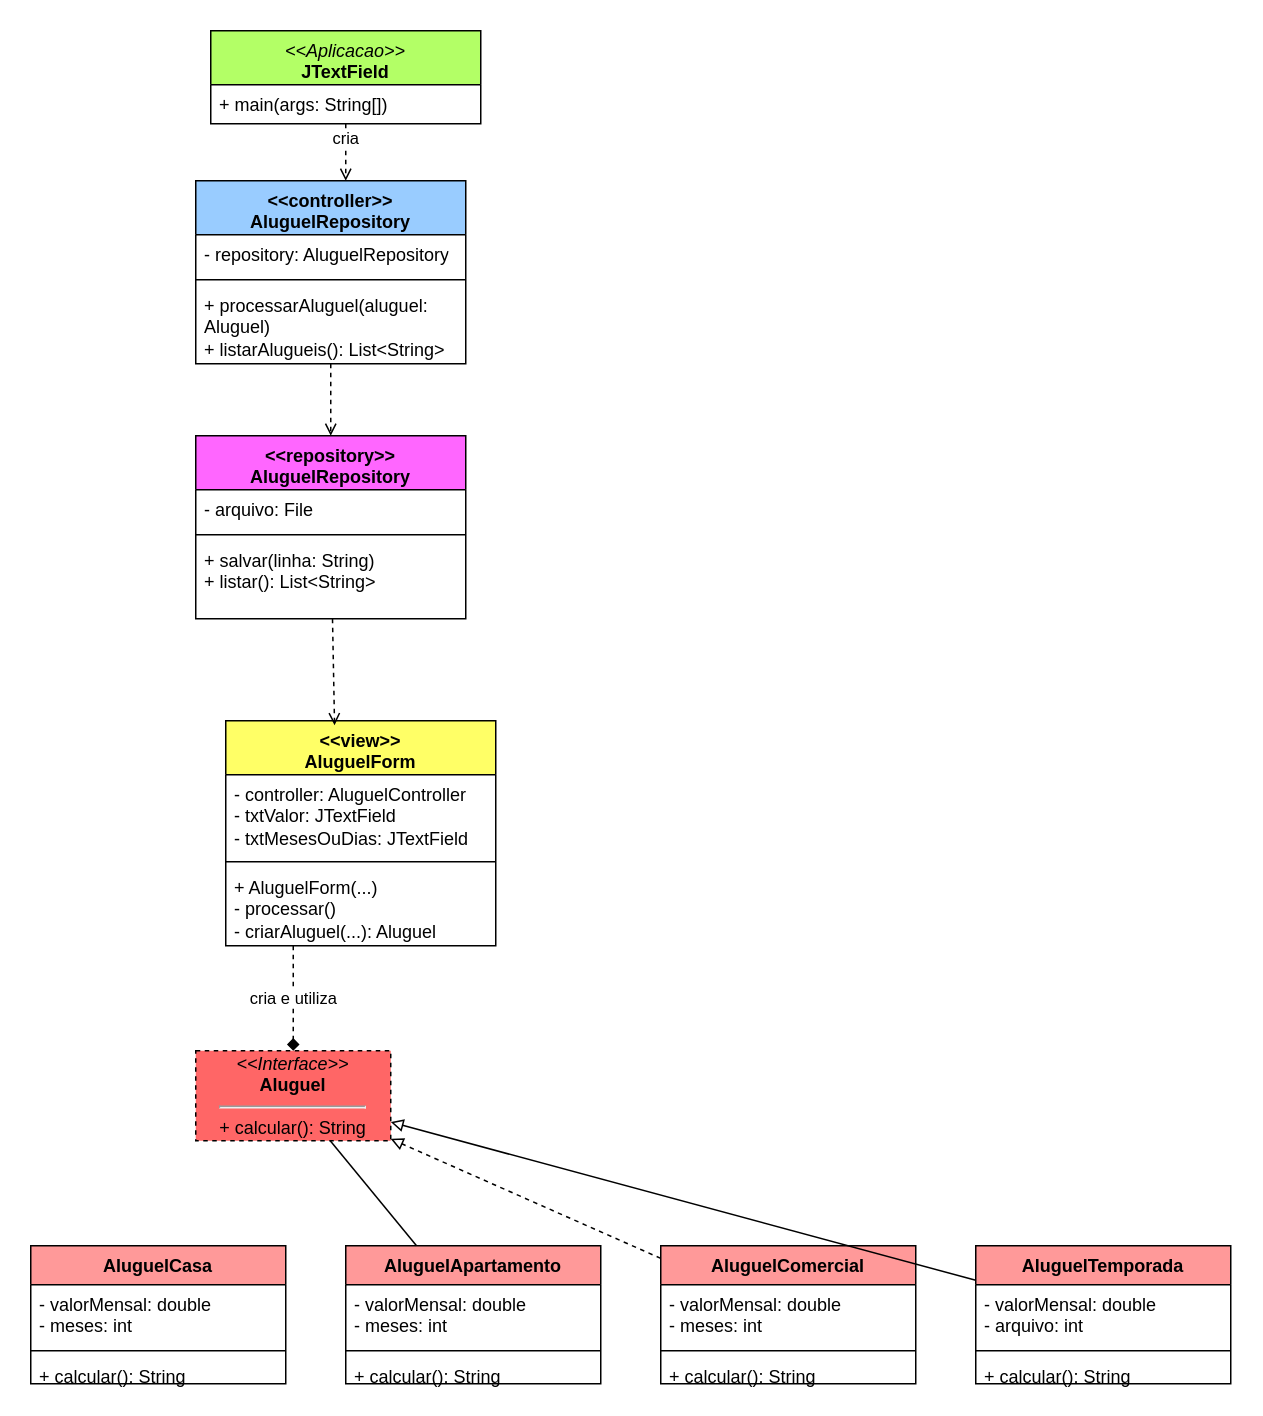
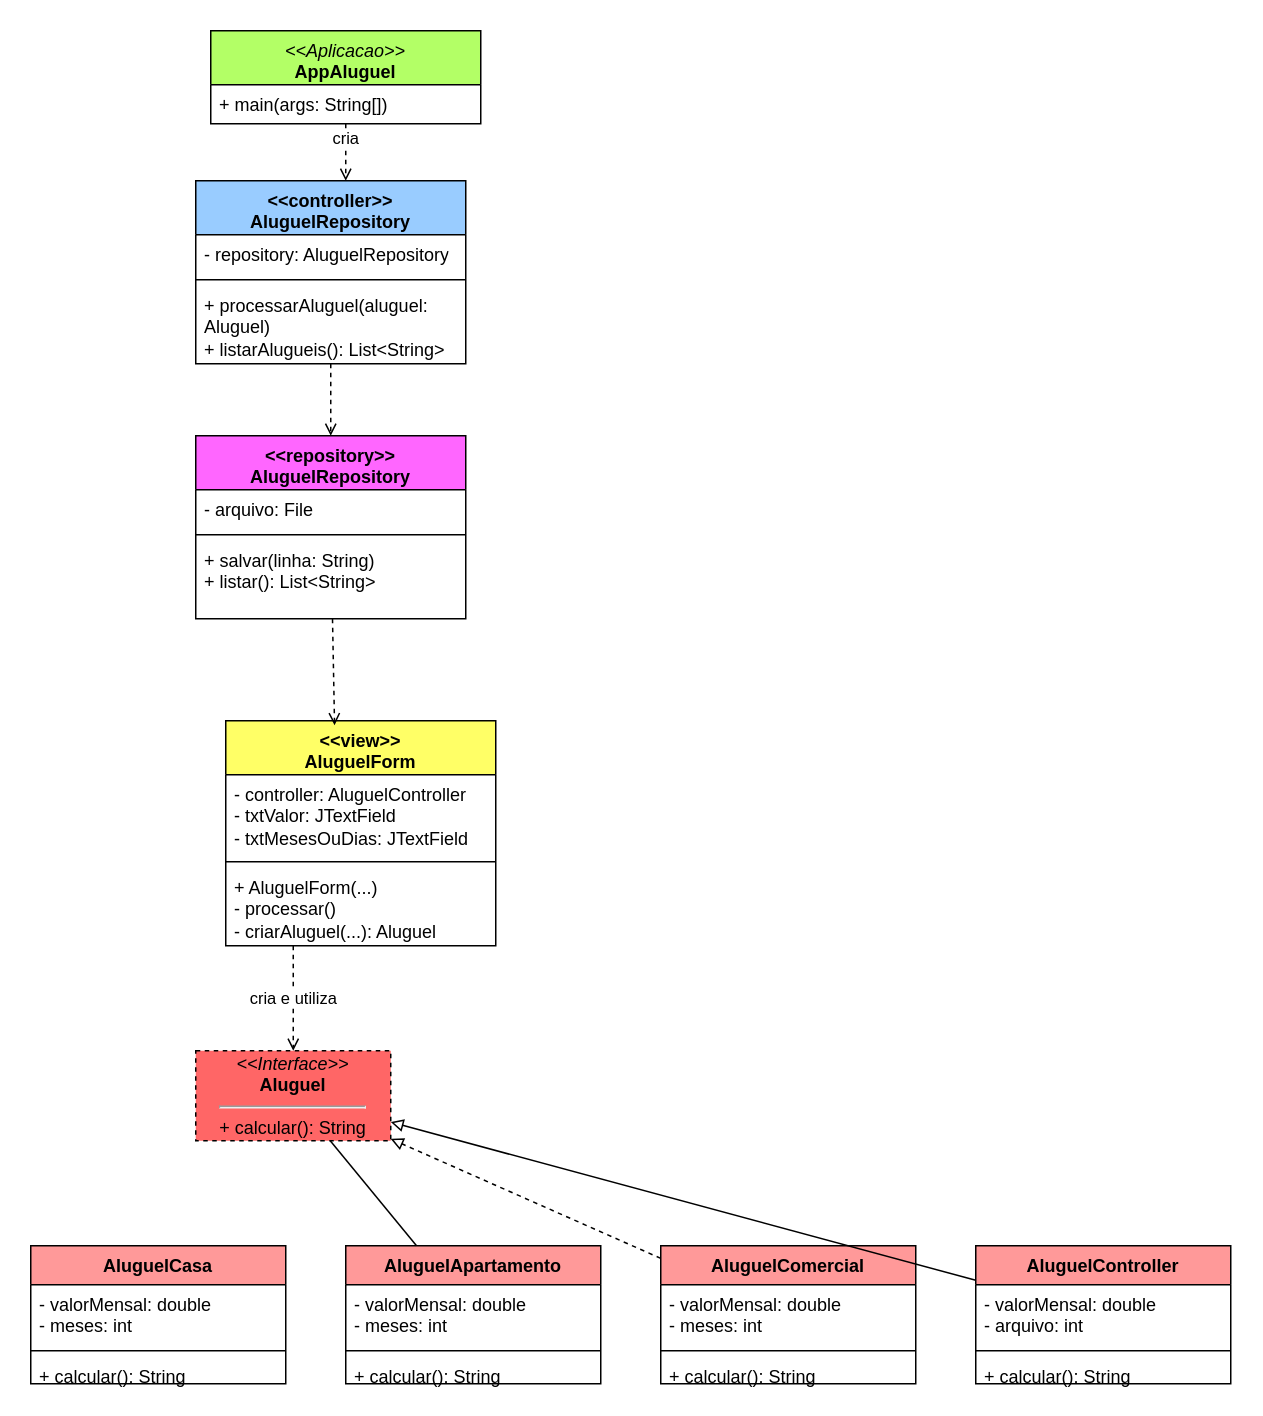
node "<<Aplicacao>> JTextField": label "<<Aplicacao>> JTextField" -> "<<Aplicacao>> AppAluguel"
edge "<<view>> AluguelForm" -> "<<Interface>> Aluguel+ calcular(): String": arrowhead diamond -> open
node "AluguelTemporada": label "AluguelTemporada" -> "AluguelController"
